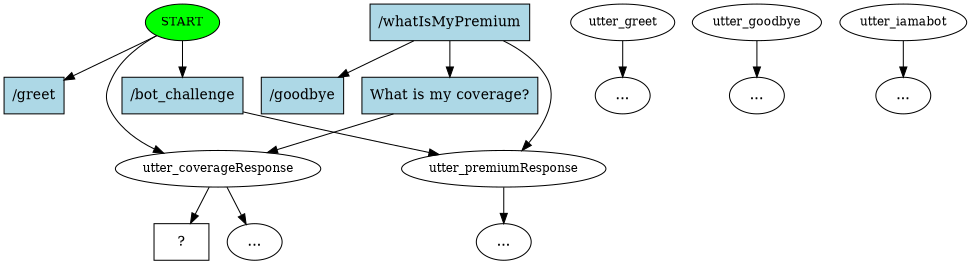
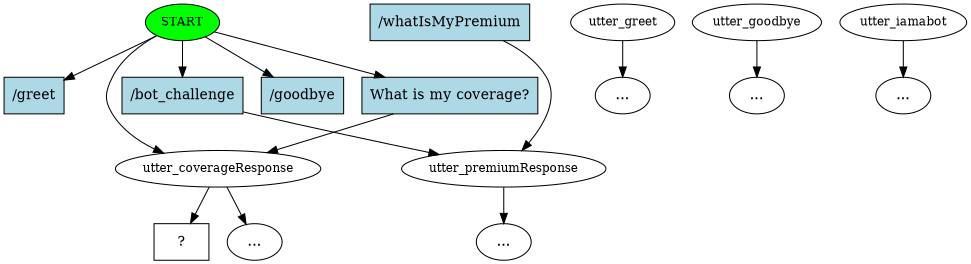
edge "/whatIsMyPremium" -> "What is my coverage?": now "START" -> "What is my coverage?"
edge "/whatIsMyPremium" -> "/goodbye": now "START" -> "/goodbye"
